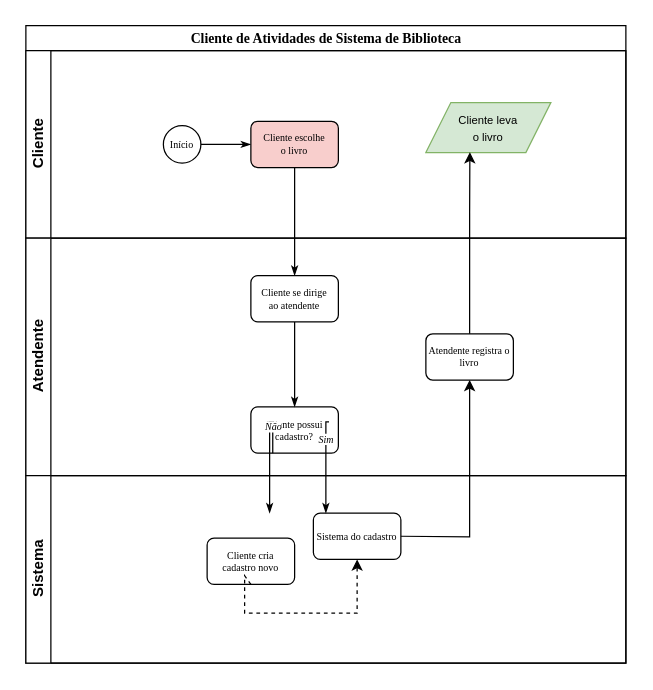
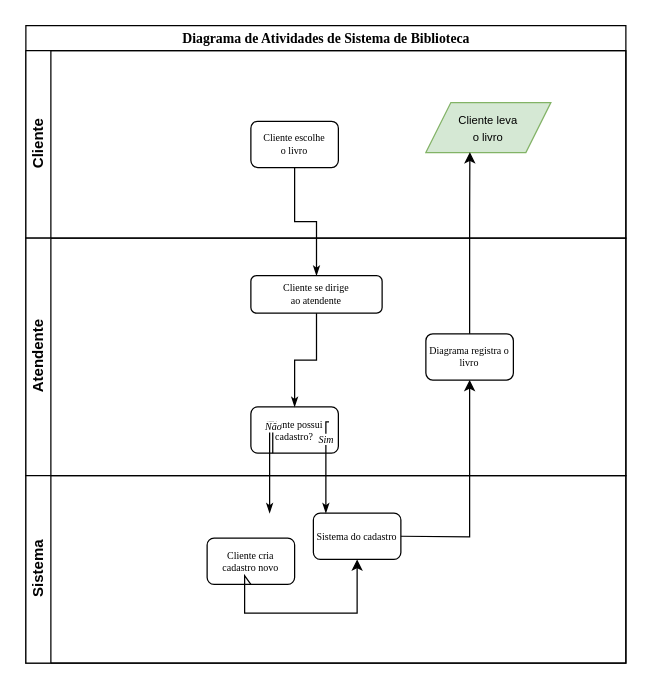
node "Cliente de Atividades de Sistema de Biblioteca": label "Cliente de Atividades de Sistema de Biblioteca" -> "Diagrama de Atividades de Sistema de Biblioteca"
node "Início": removed
edge "Início" -> "Cliente escolhe o livro": removed
node "Cliente escolhe o livro": fillcolor #f8cecc -> #ffffff
node "Cliente se dirige ao atendente": size 88x46 -> 131x38
node "Atendente registra o livro": label "Atendente registra o livro" -> "Diagrama registra o livro"
edge "Cliente cria cadastro novo" -> "Sistema do cadastro": style dashed -> solid
